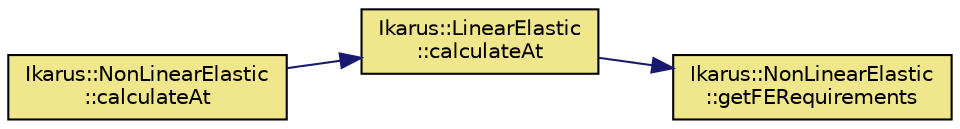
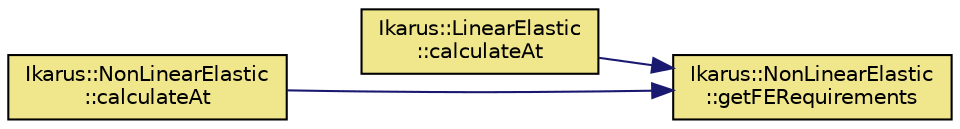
edge "Ikarus::NonLinearElastic ::calculateAt" -> "Ikarus::LinearElastic ::calculateAt": now "Ikarus::NonLinearElastic ::calculateAt" -> "Ikarus::NonLinearElastic ::getFERequirements"
